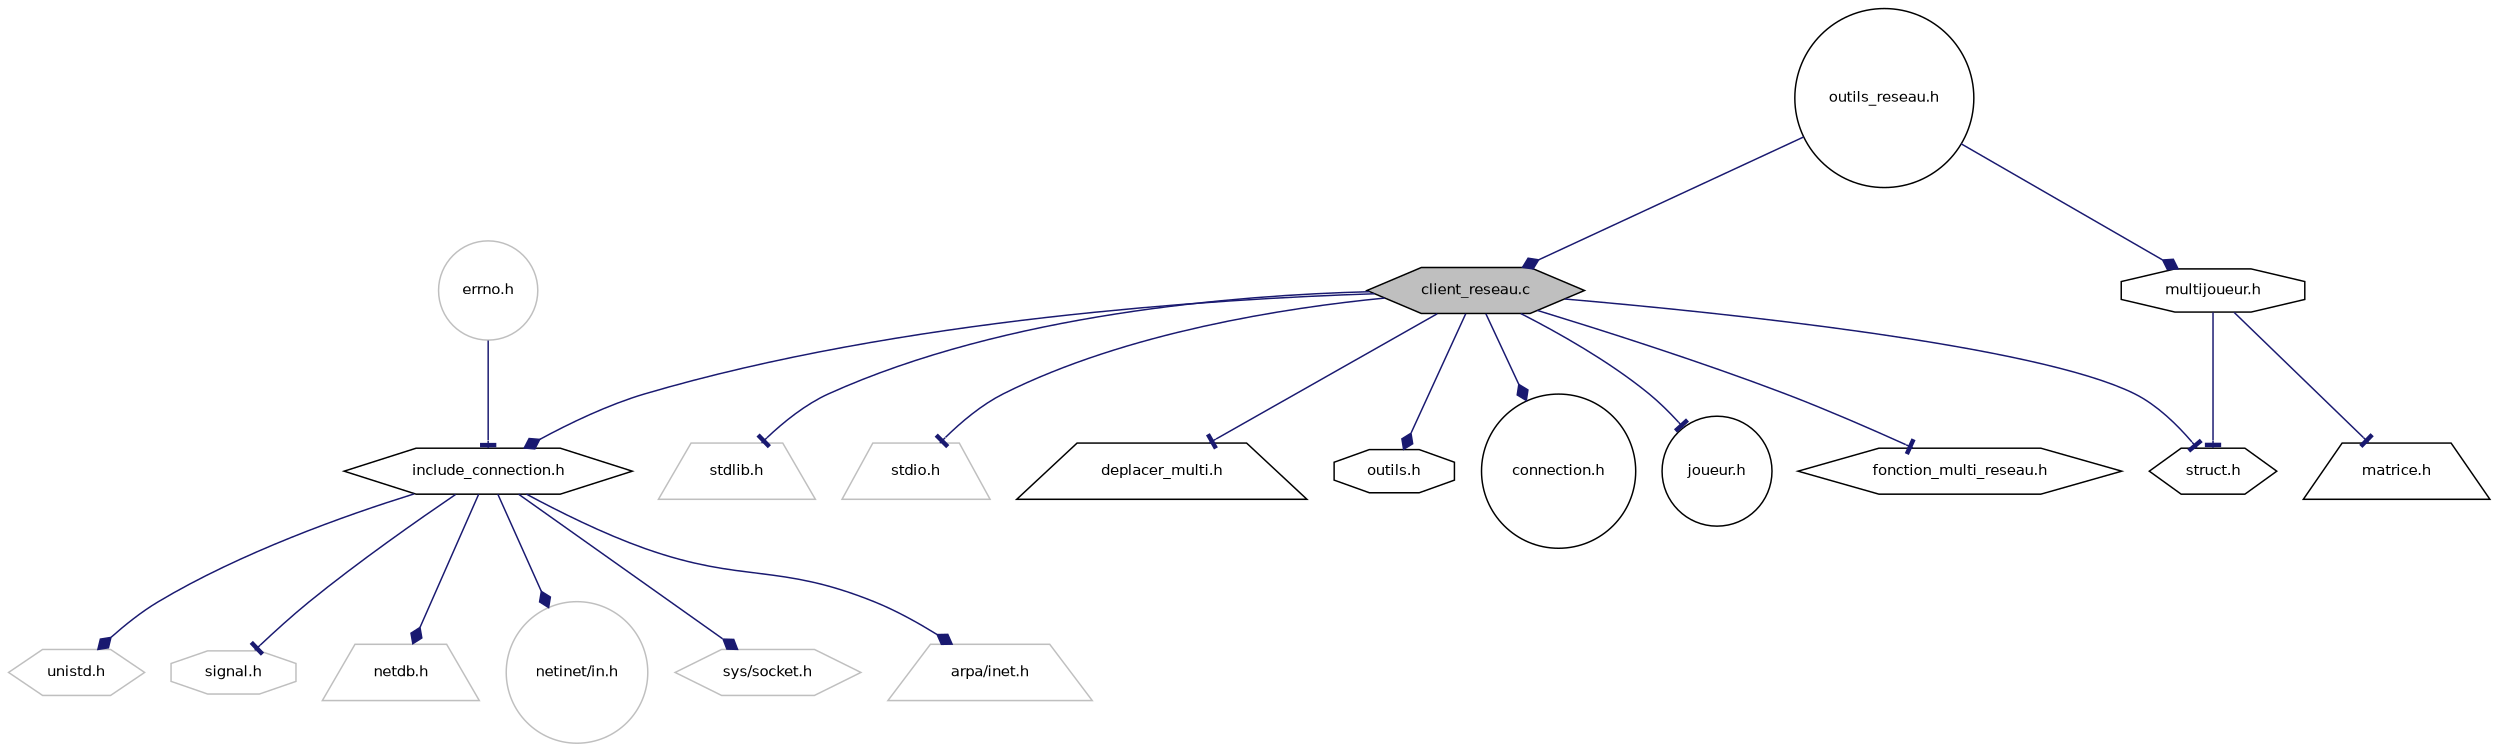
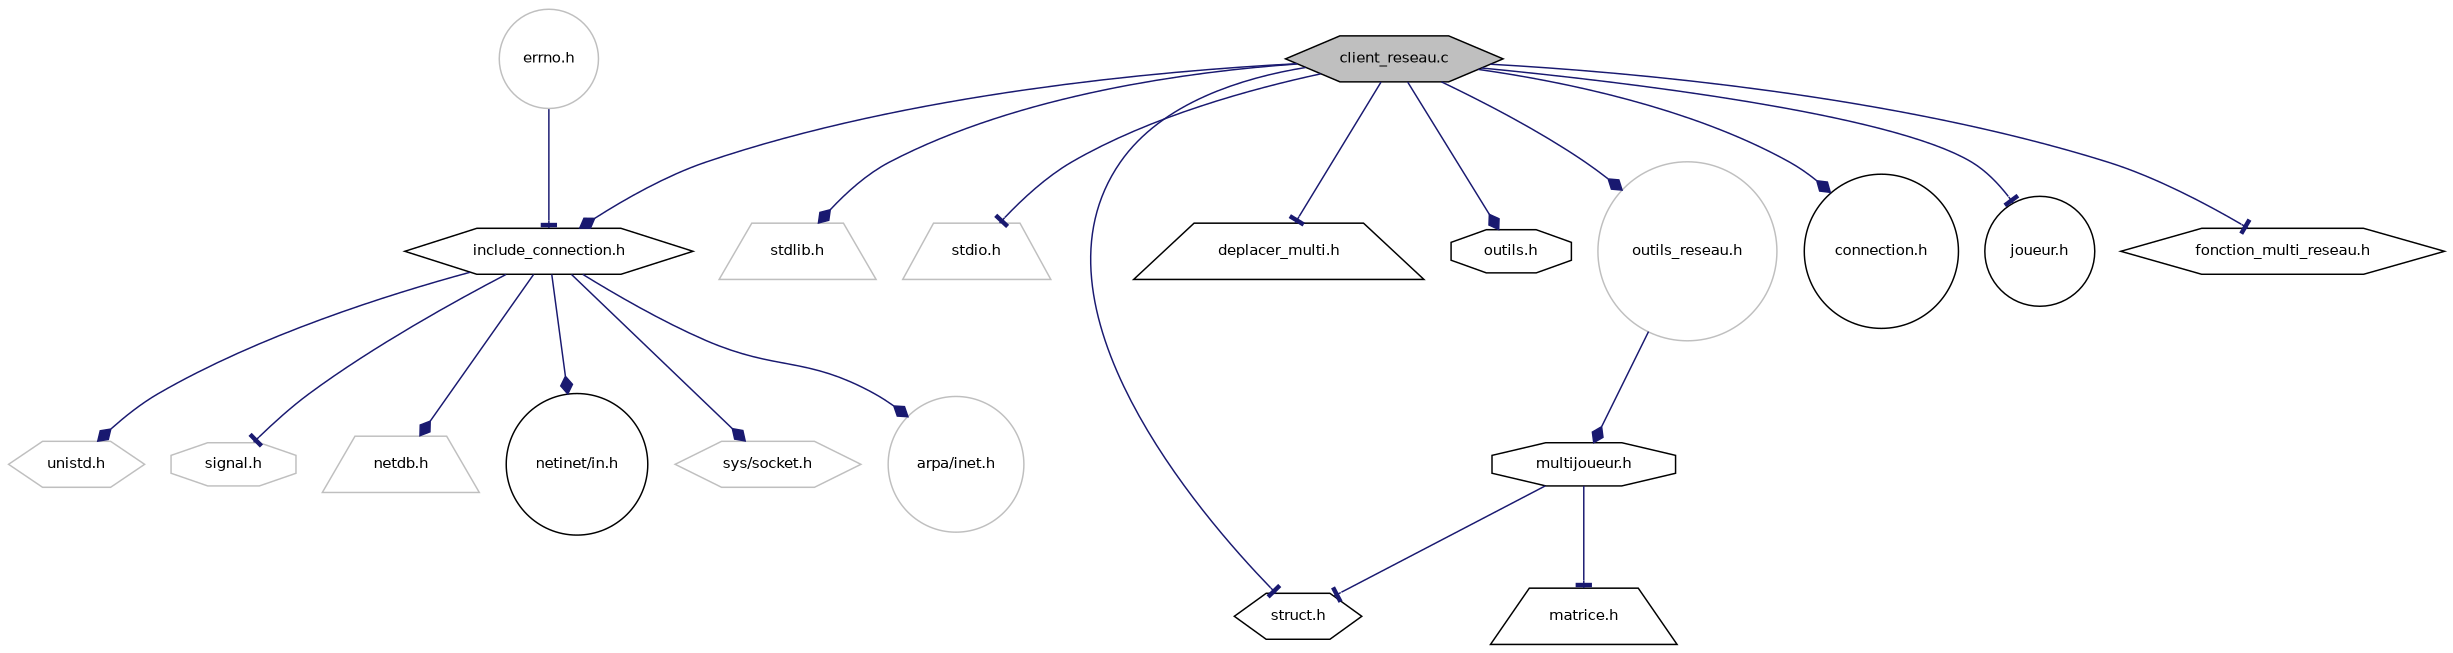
node "outils_reseau.h": color black -> grey75
edge "outils_reseau.h" -> "client_reseau.c": reversed
edge "client_reseau.c" -> "stdlib.h": arrowhead tee -> diamond
node "netinet/in.h": color grey75 -> black
node "arpa/inet.h": shape trapezium -> circle
